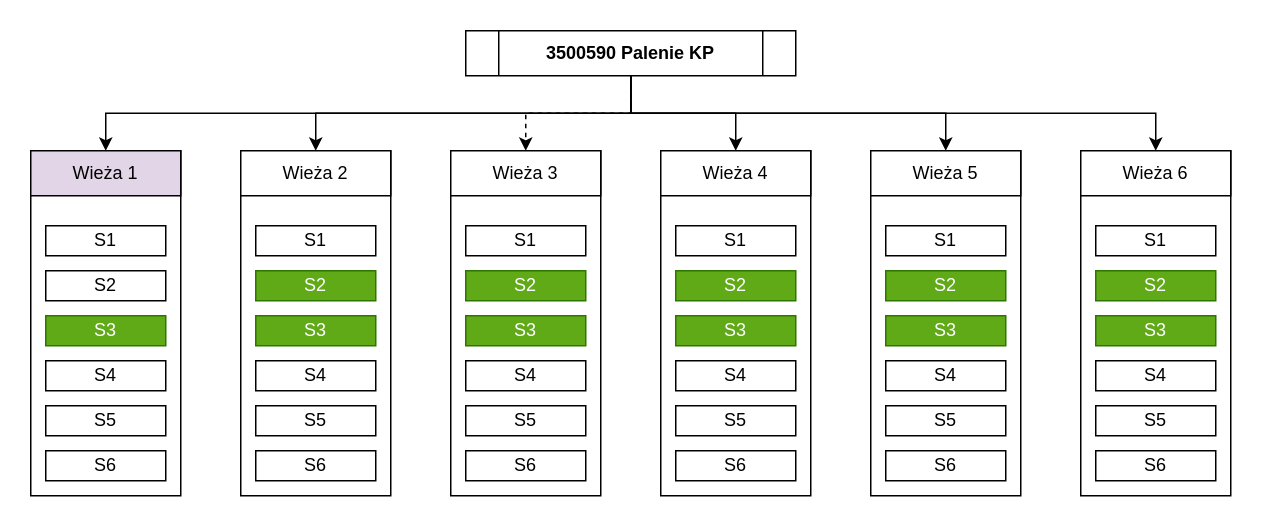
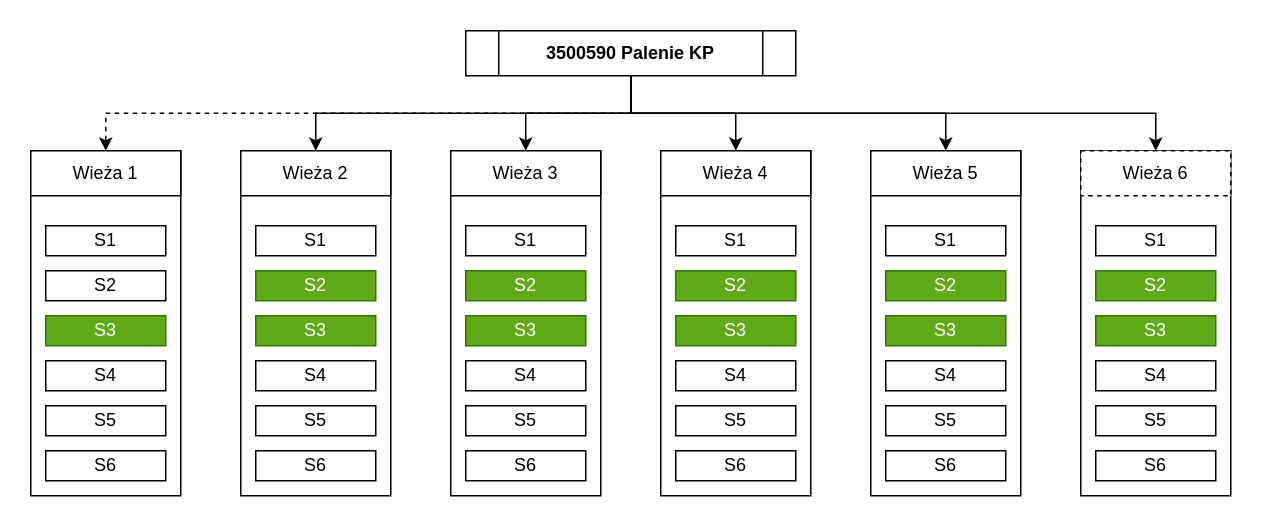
edge "3500590 Palenie KP" -> "Wieża 1": style solid -> dashed
edge "3500590 Palenie KP" -> "Wieża 3": style dashed -> solid
node "Wieża 1": fillcolor #e1d5e7 -> #ffffff
node "Wieża 6": style solid -> dashed
